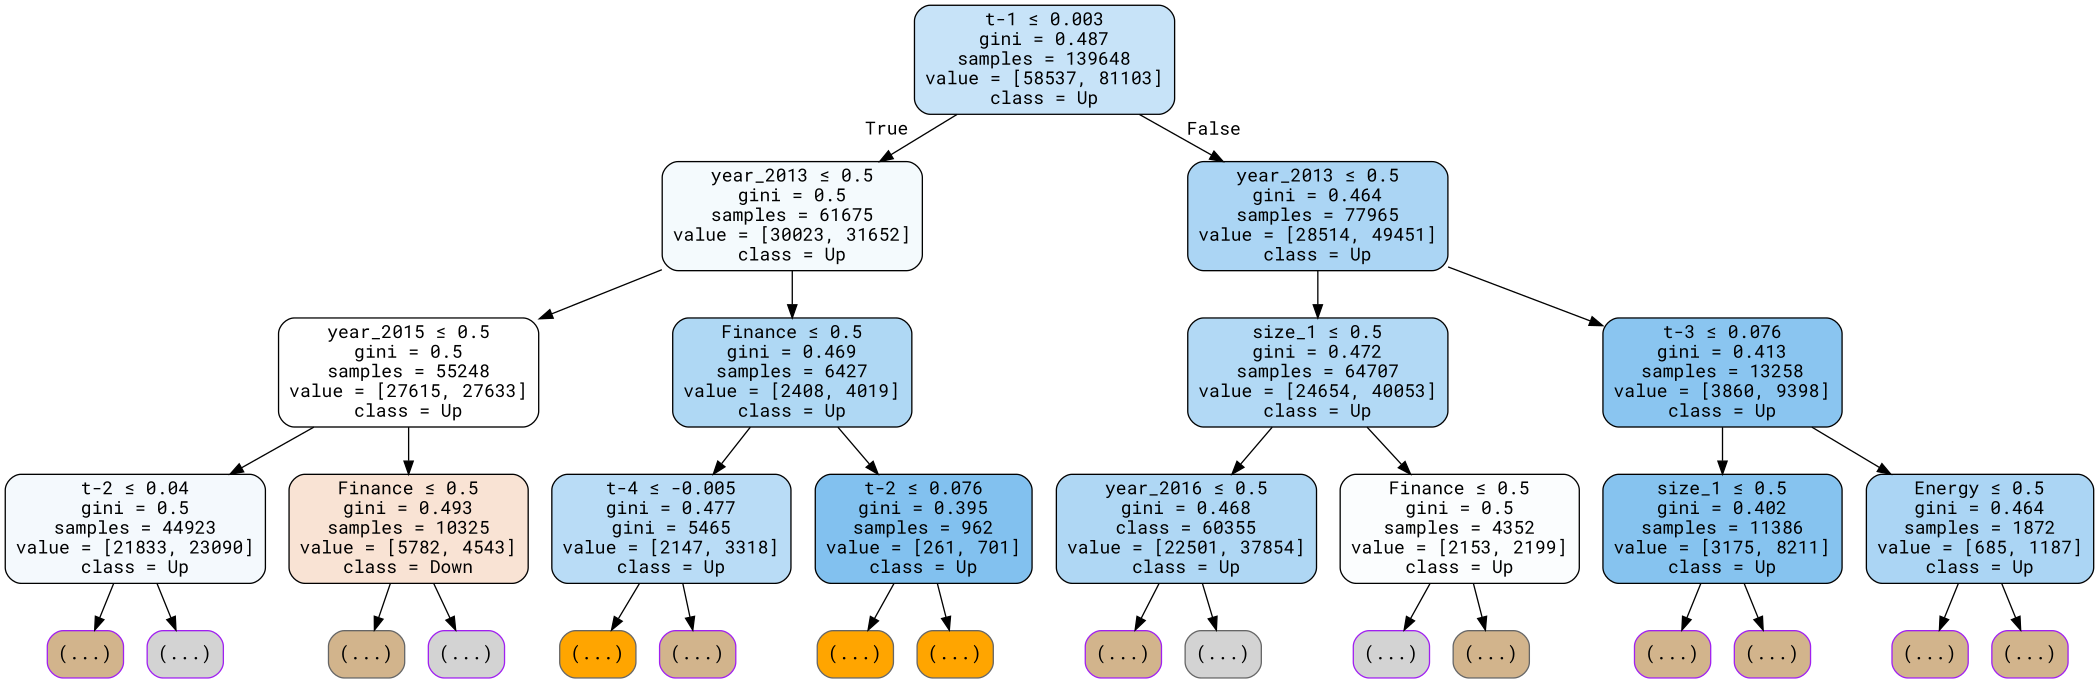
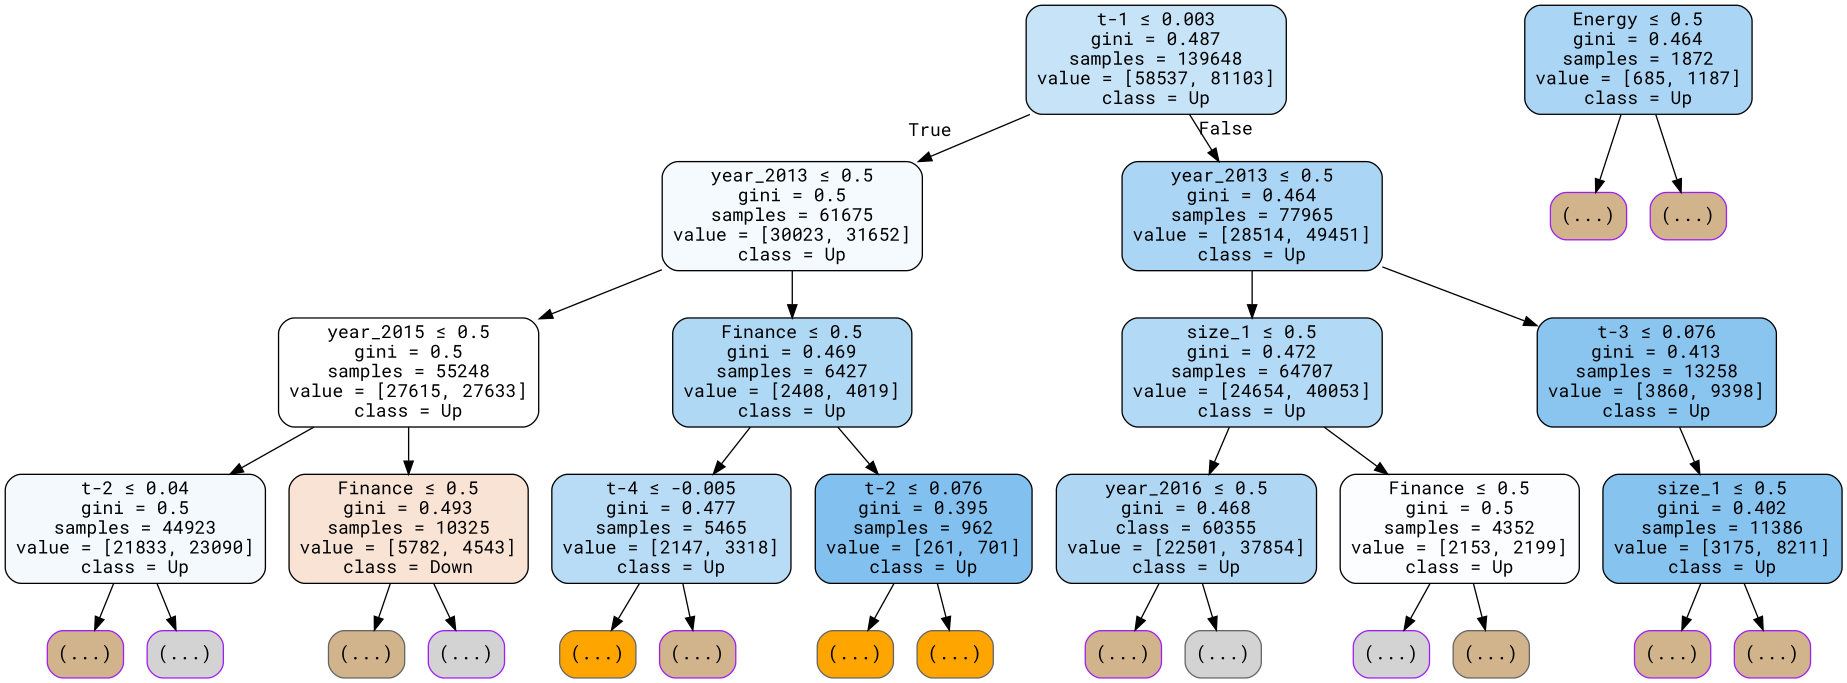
edge "t-3 ≤ 0.076" -> "Energy ≤ 0.5": removed
node "t-4 ≤ -0.005": text "gini = 5465" -> "samples = 5465"
